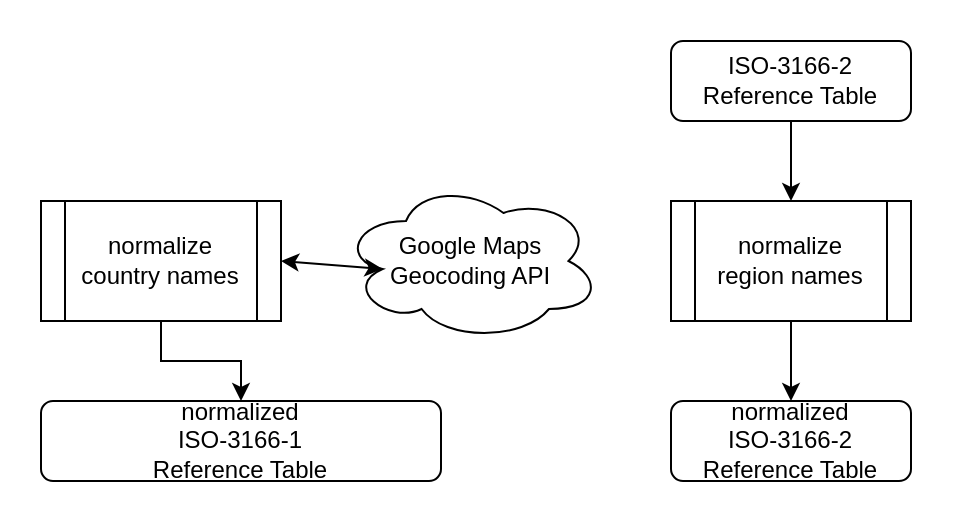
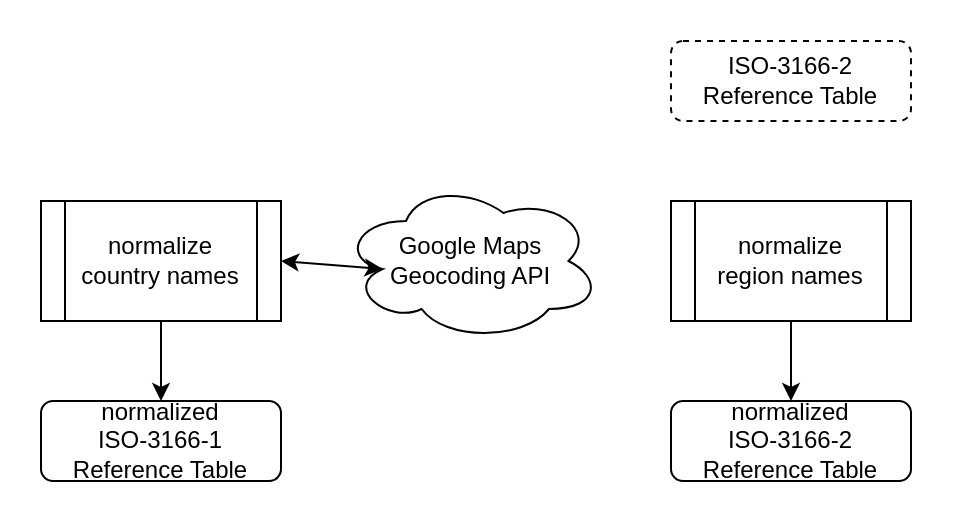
node "ISO-3166-2 Reference Table": style solid -> dashed
edge "ISO-3166-2 Reference Table" -> "normalize region names": removed
node "normalized ISO-3166-1 Reference Table": size 400x80 -> 240x80
